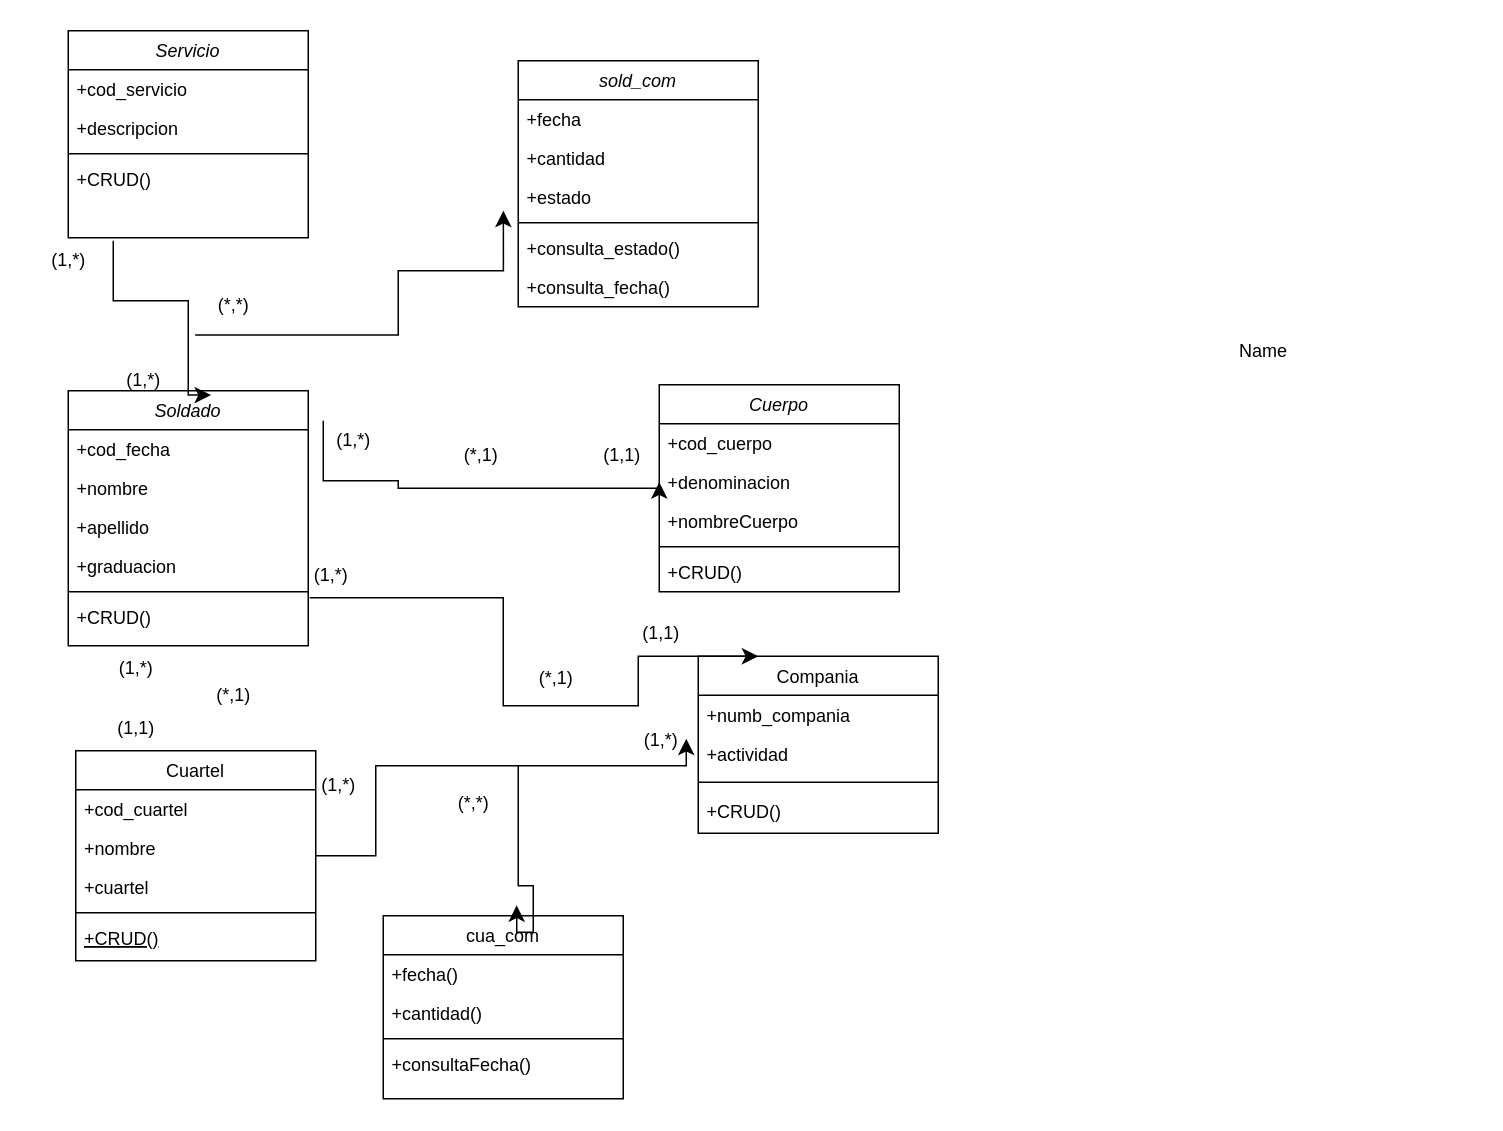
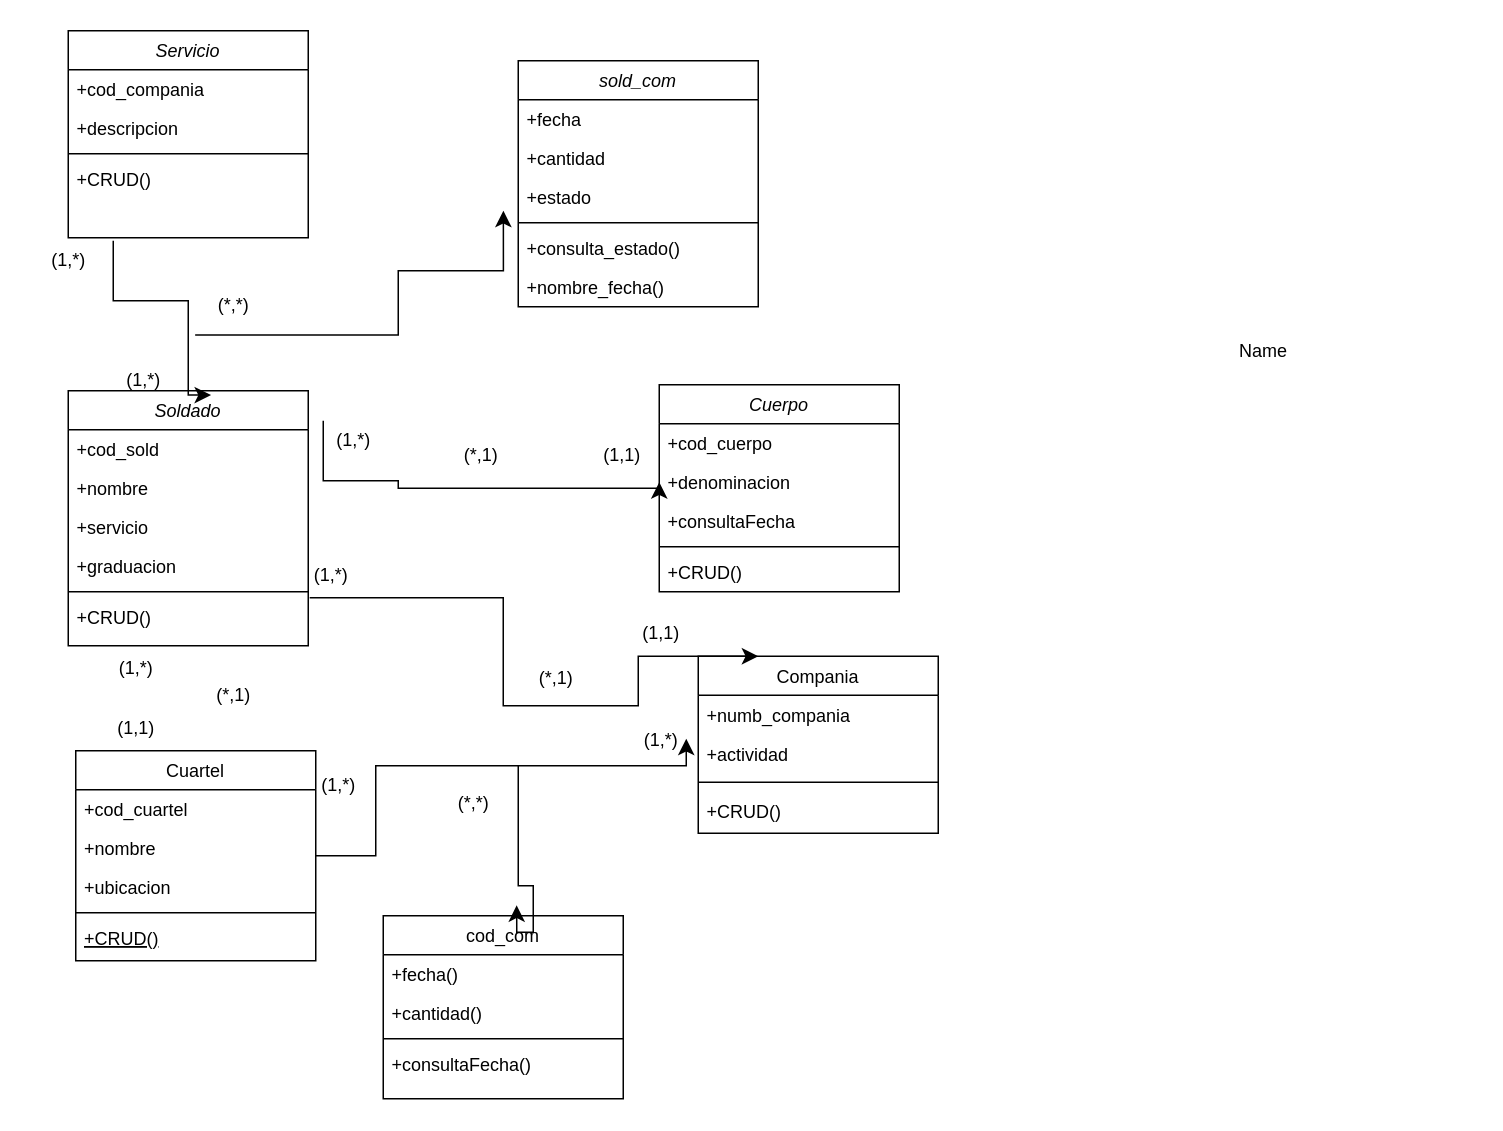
node "+cod_servicio": label "+cod_servicio" -> "+cod_compania"
node "+consulta_fecha()": label "+consulta_fecha()" -> "+nombre_fecha()"
node "+cod_fecha": label "+cod_fecha" -> "+cod_sold"
node "+nombreCuerpo": label "+nombreCuerpo" -> "+consultaFecha"
node "+apellido": label "+apellido" -> "+servicio"
node "+cuartel": label "+cuartel" -> "+ubicacion"
node "cua_com": label "cua_com" -> "cod_com"
